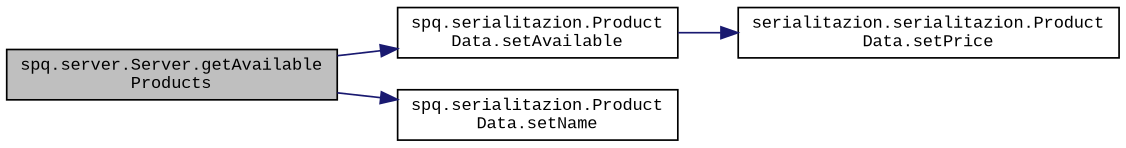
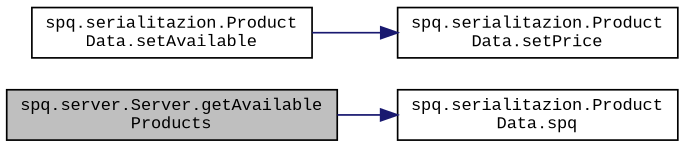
node "serialitazion.serialitazion.Product Data.setPrice": label "serialitazion.serialitazion.Product Data.setPrice" -> "spq.serialitazion.Product Data.setPrice"
edge "spq.server.Server.getAvailable Products" -> "spq.serialitazion.Product Data.setAvailable": removed
node "spq.serialitazion.Product Data.setName": label "spq.serialitazion.Product Data.setName" -> "spq.serialitazion.Product Data.spq"
